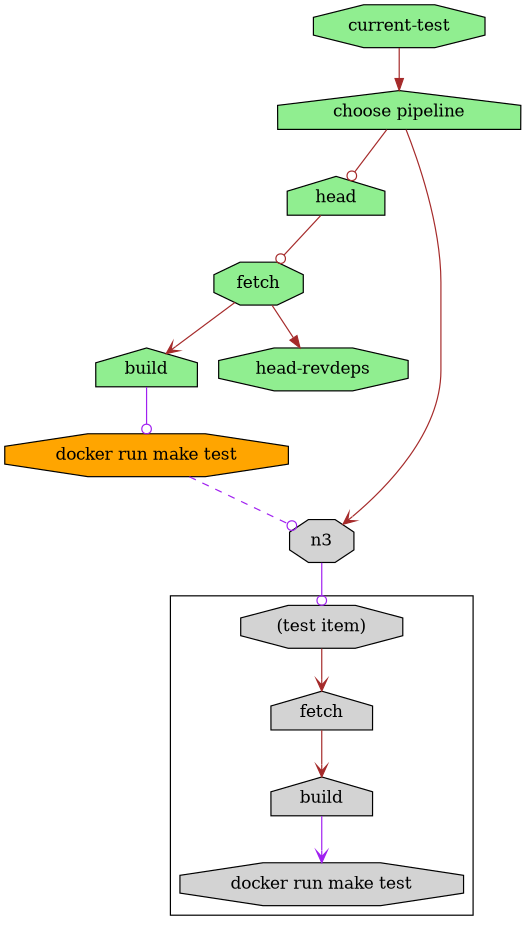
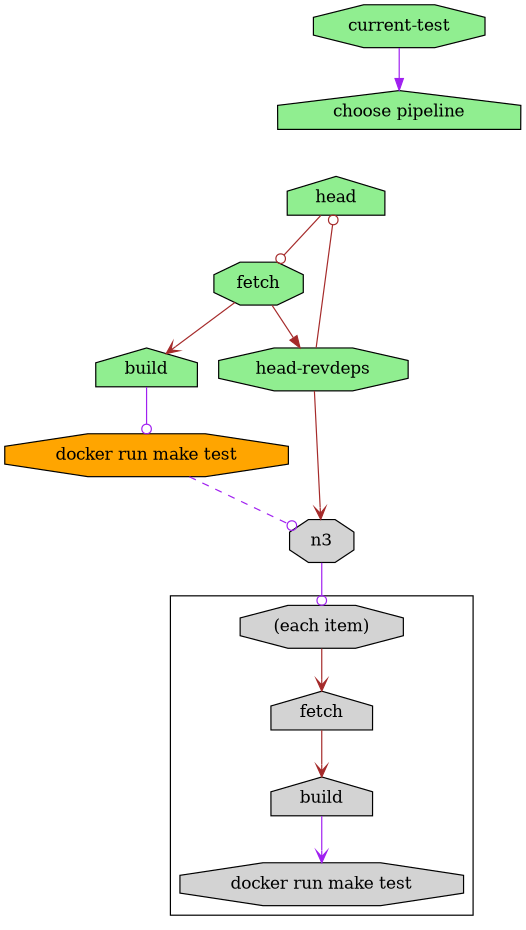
edge "current-test" -> "choose pipeline": color brown -> purple
edge "choose pipeline" -> "head": now "head-revdeps" -> "head"
edge "choose pipeline" -> "n3": now "head-revdeps" -> "n3"
node "(test item)": label "(test item)" -> "(each item)"
